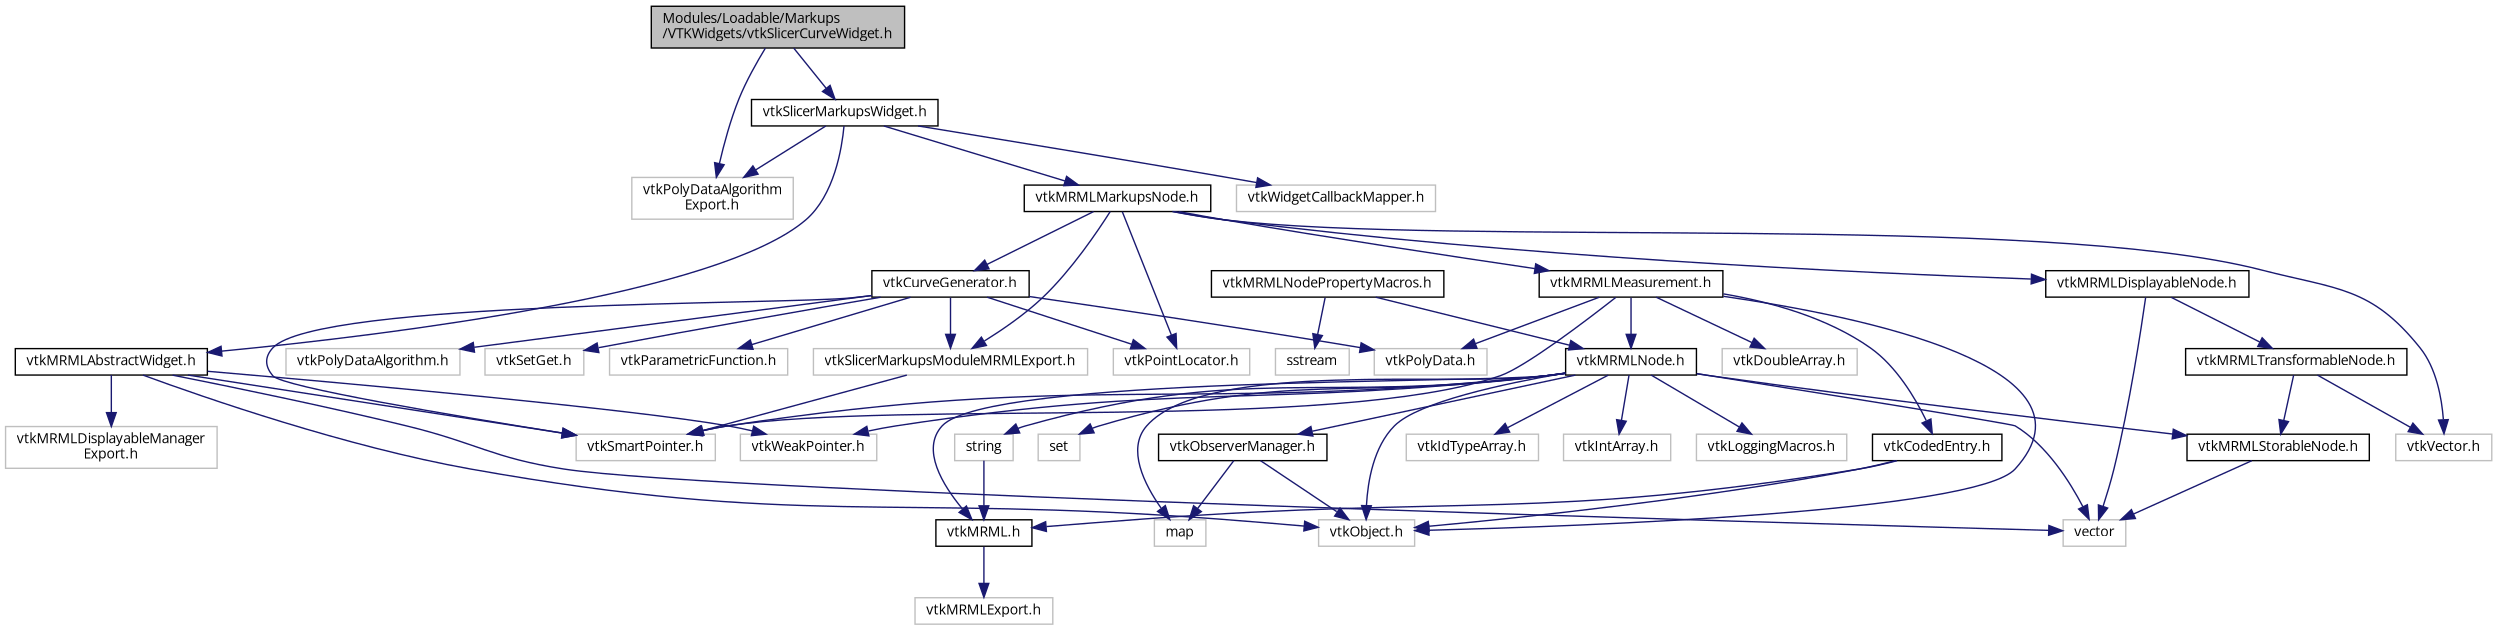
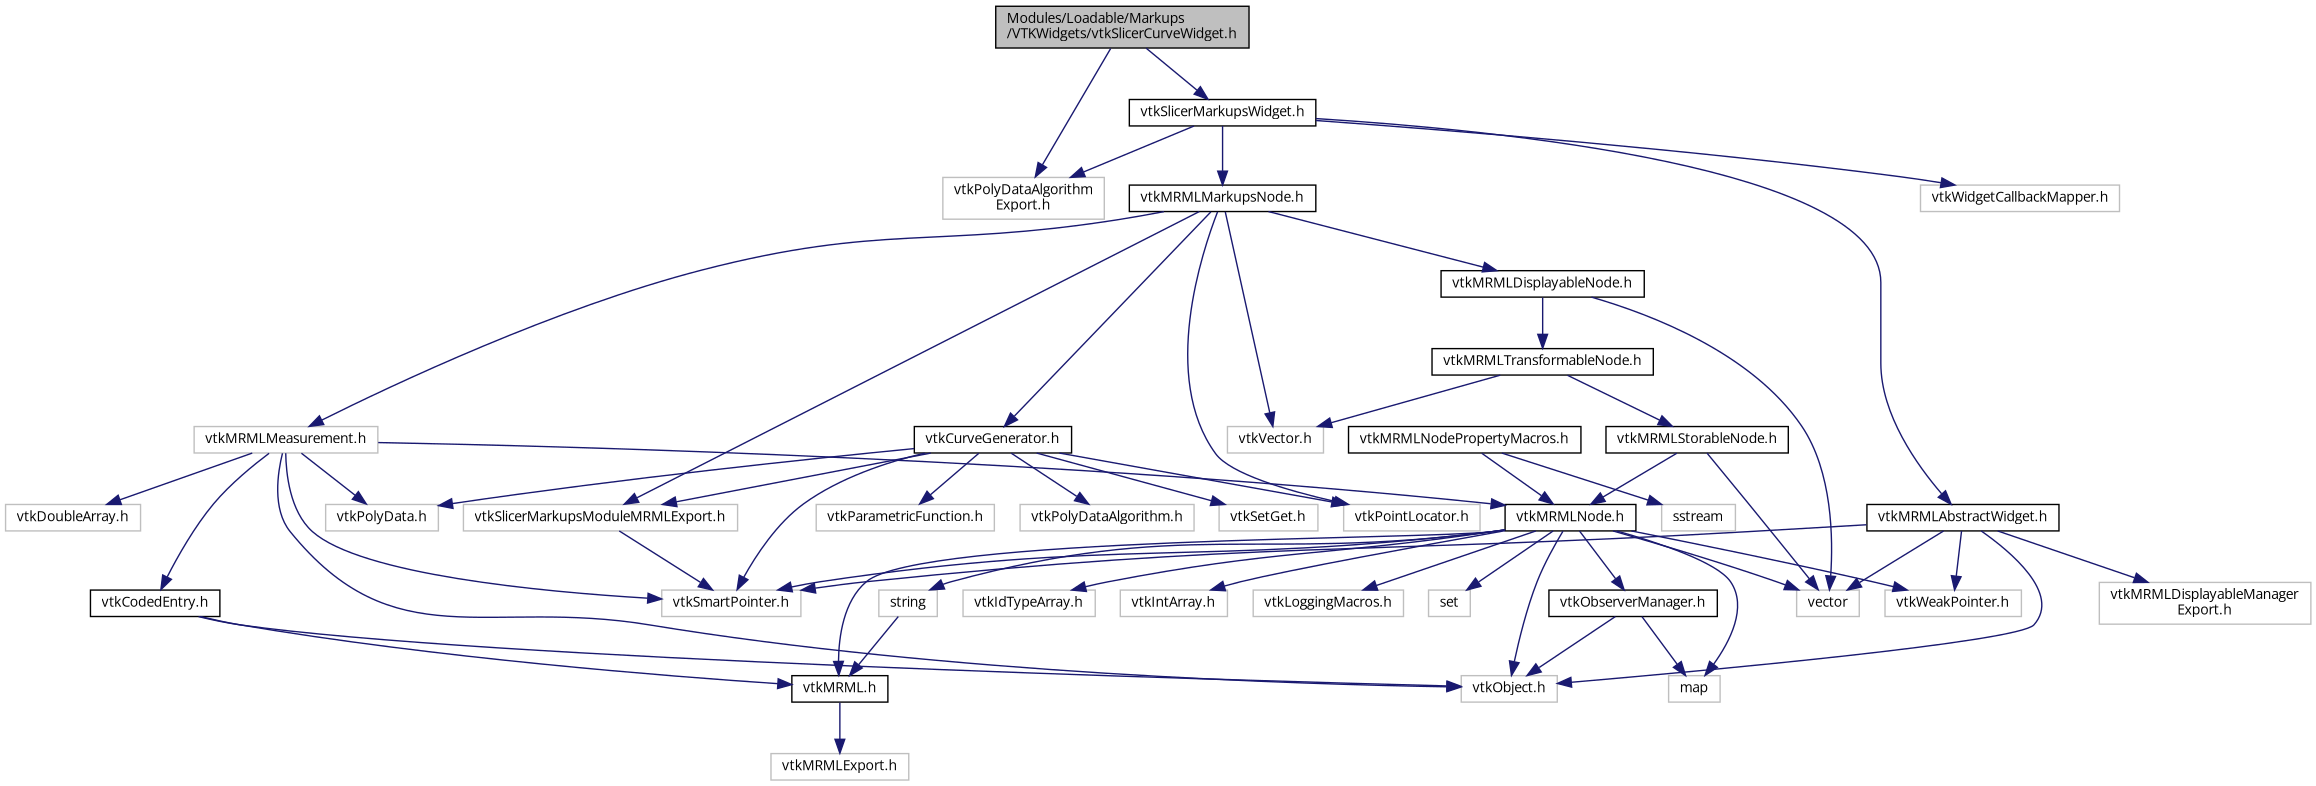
node "vtkMRMLMeasurement.h": color black -> grey75
edge "vtkMRMLNode.h" -> "vtkMRMLStorableNode.h": reversed
